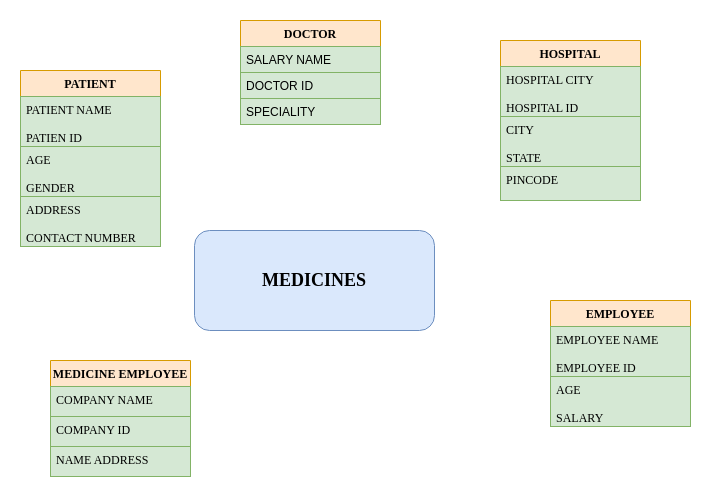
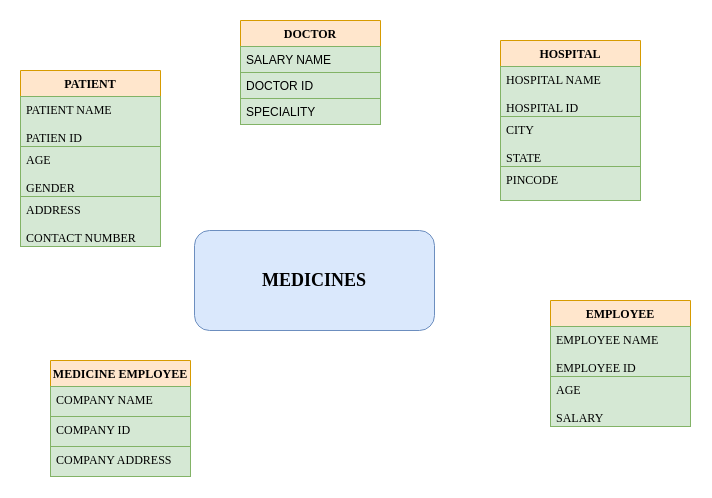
node "HOSPITAL CITY HOSPITAL ID": label "HOSPITAL CITY HOSPITAL ID" -> "HOSPITAL NAME HOSPITAL ID"
node "NAME ADDRESS": label "NAME ADDRESS" -> "COMPANY ADDRESS"
